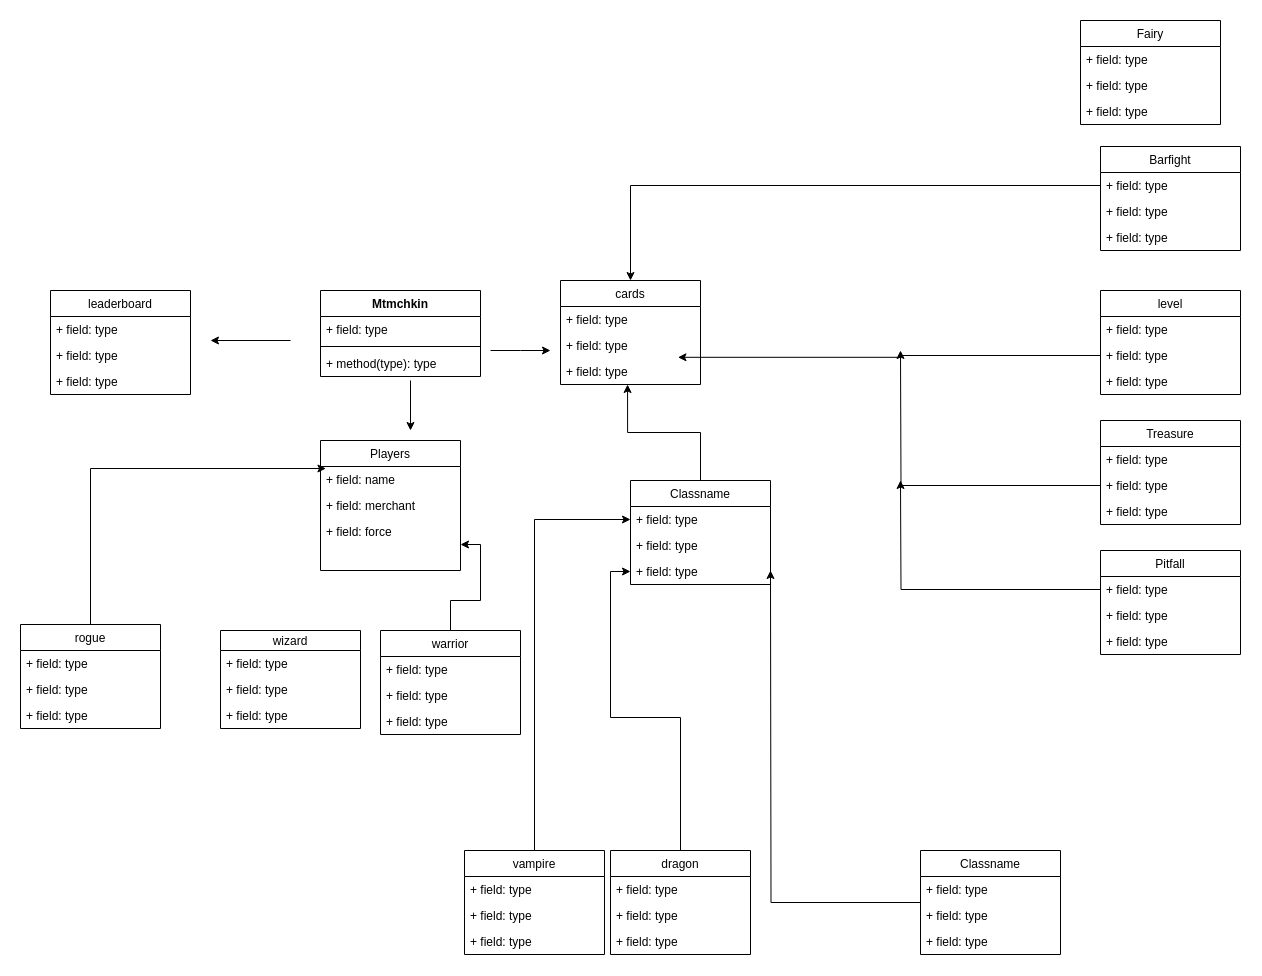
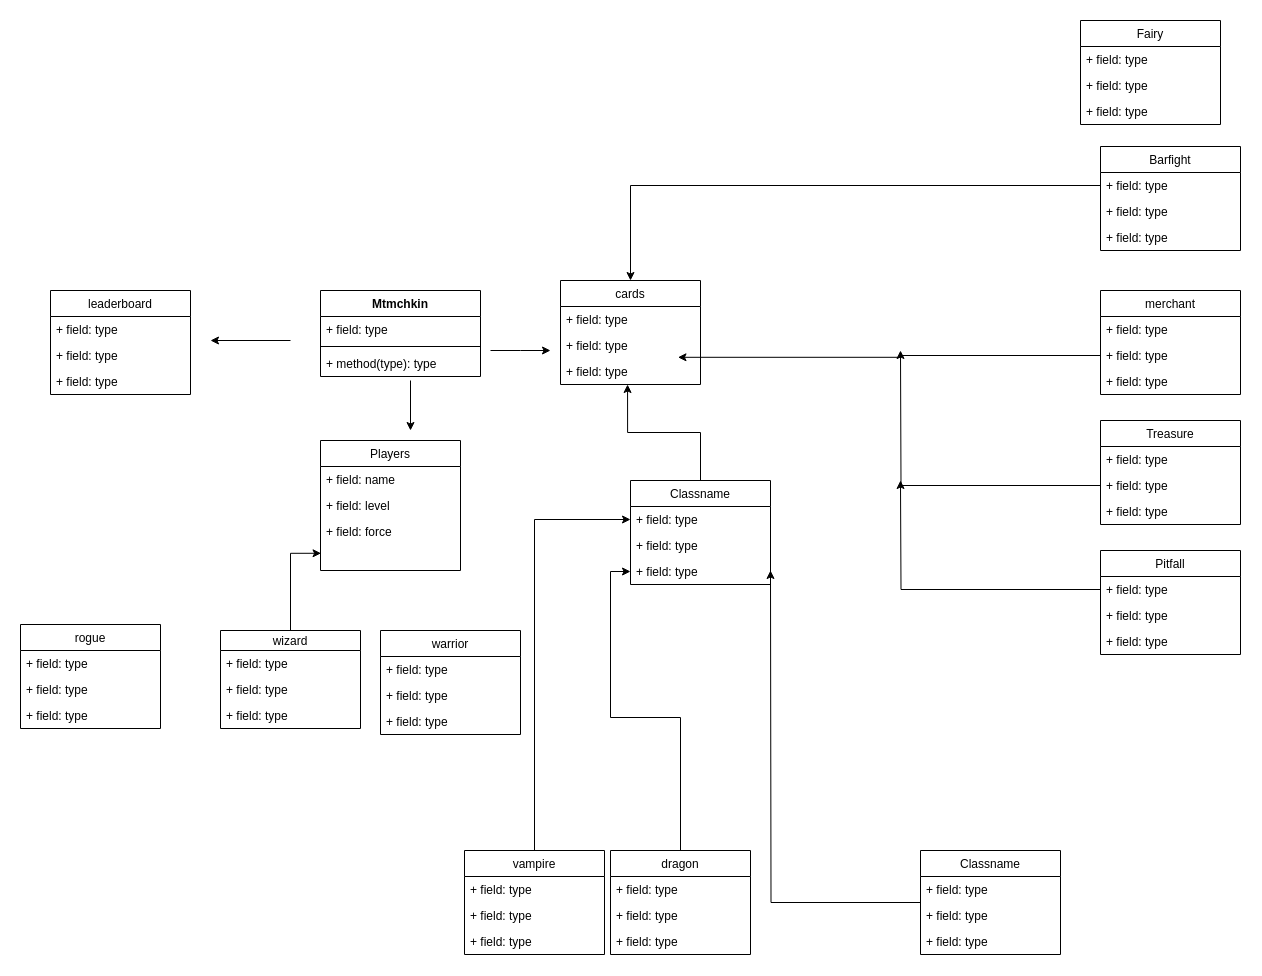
node "level": label "level" -> "merchant"
edge "rogue" -> "+ field: name": removed
node "+ field: merchant": label "+ field: merchant" -> "+ field: level"
edge "wizard" -> "+ field: force": added
edge "warrior" -> "+ field: force": removed
